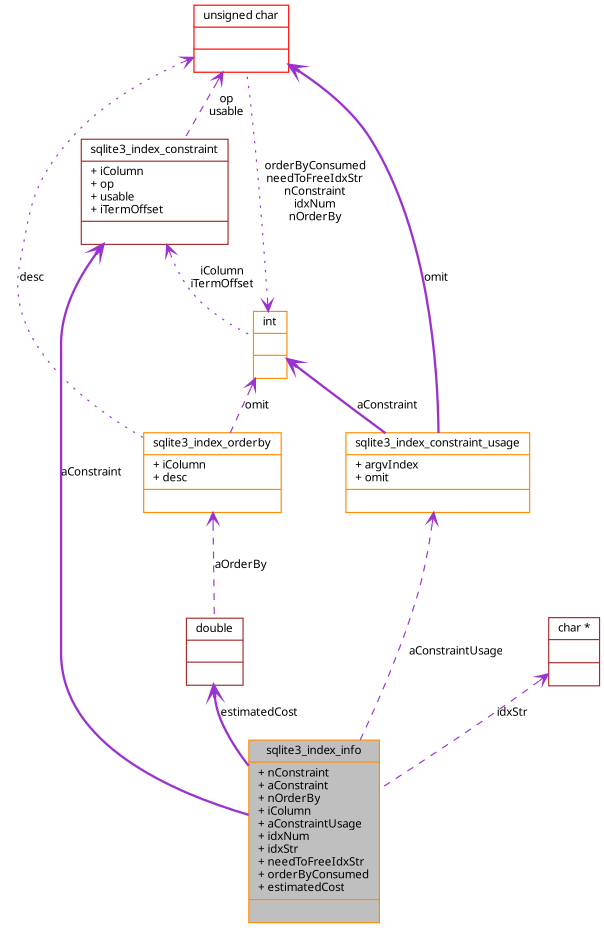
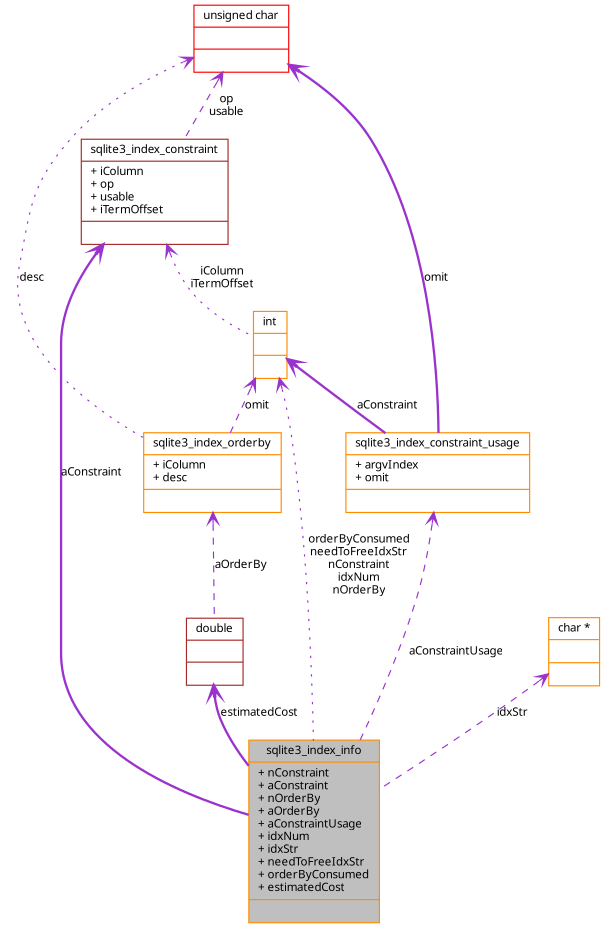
edge "unsigned char" -> "int": now "sqlite3_index_info" -> "int"
node "char *": color brown -> darkorange
node "sqlite3_index_info": text "+ iColumn" -> "+ aOrderBy"
